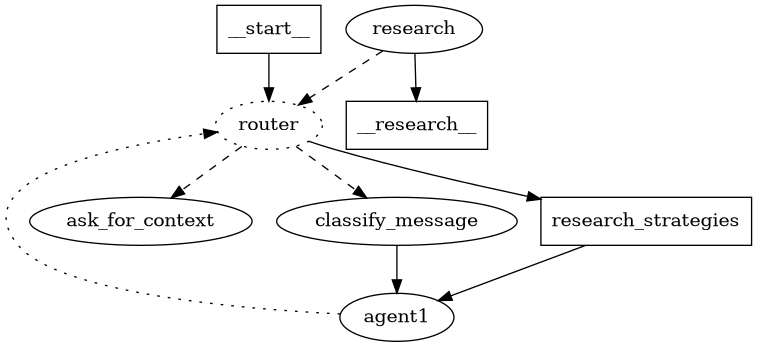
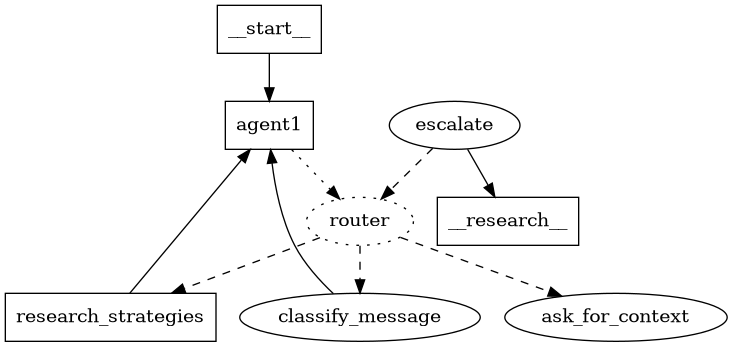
node "research": label "research" -> "escalate"
edge "__start__" -> "router": now "__start__" -> "agent1"
edge "router" -> "research_strategies": style solid -> dashed
node "agent1": shape ellipse -> box
